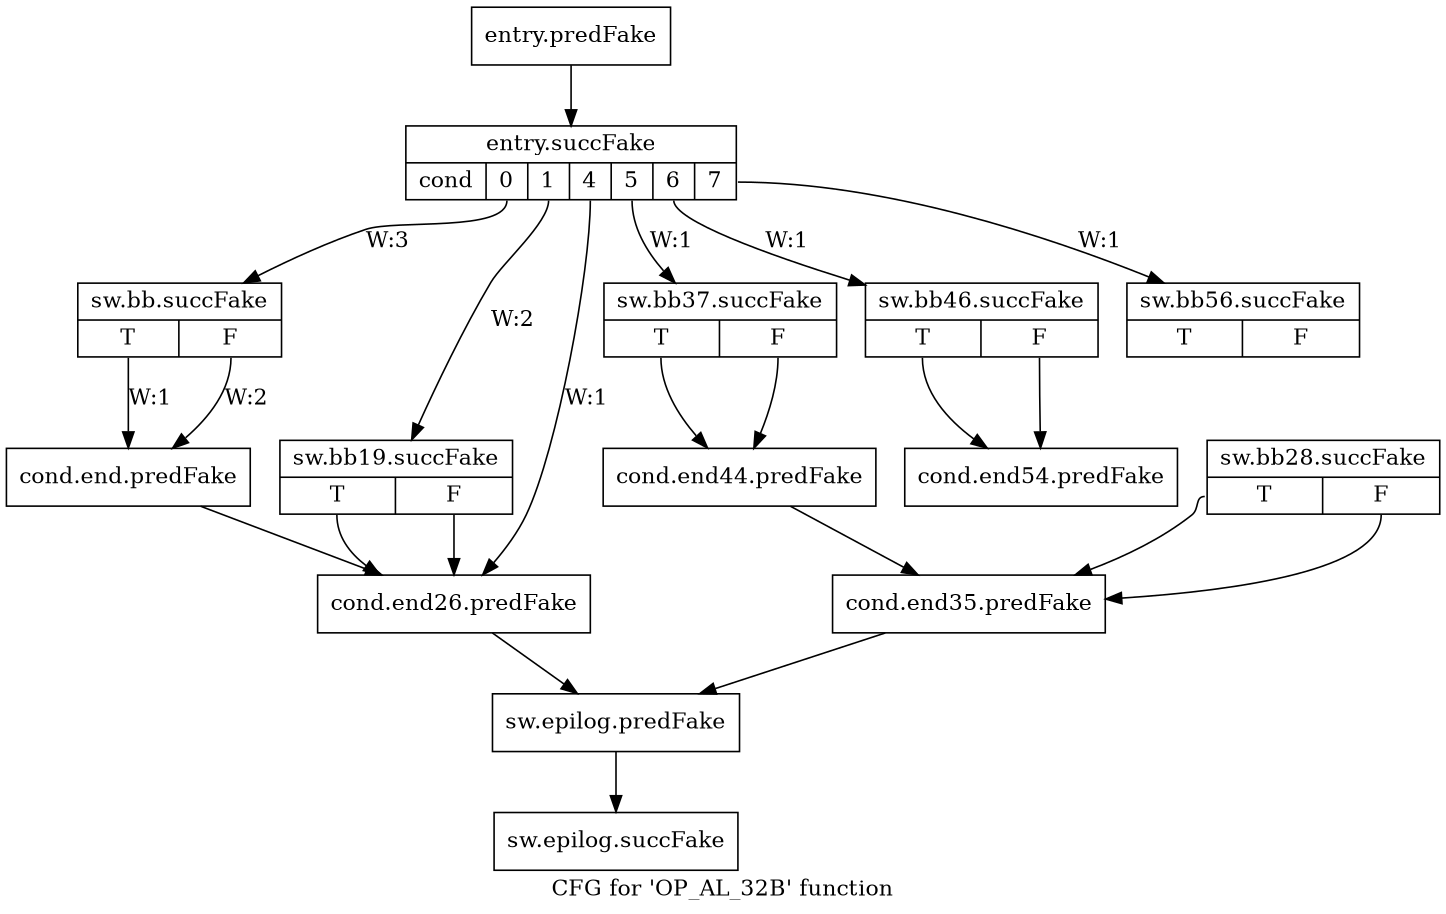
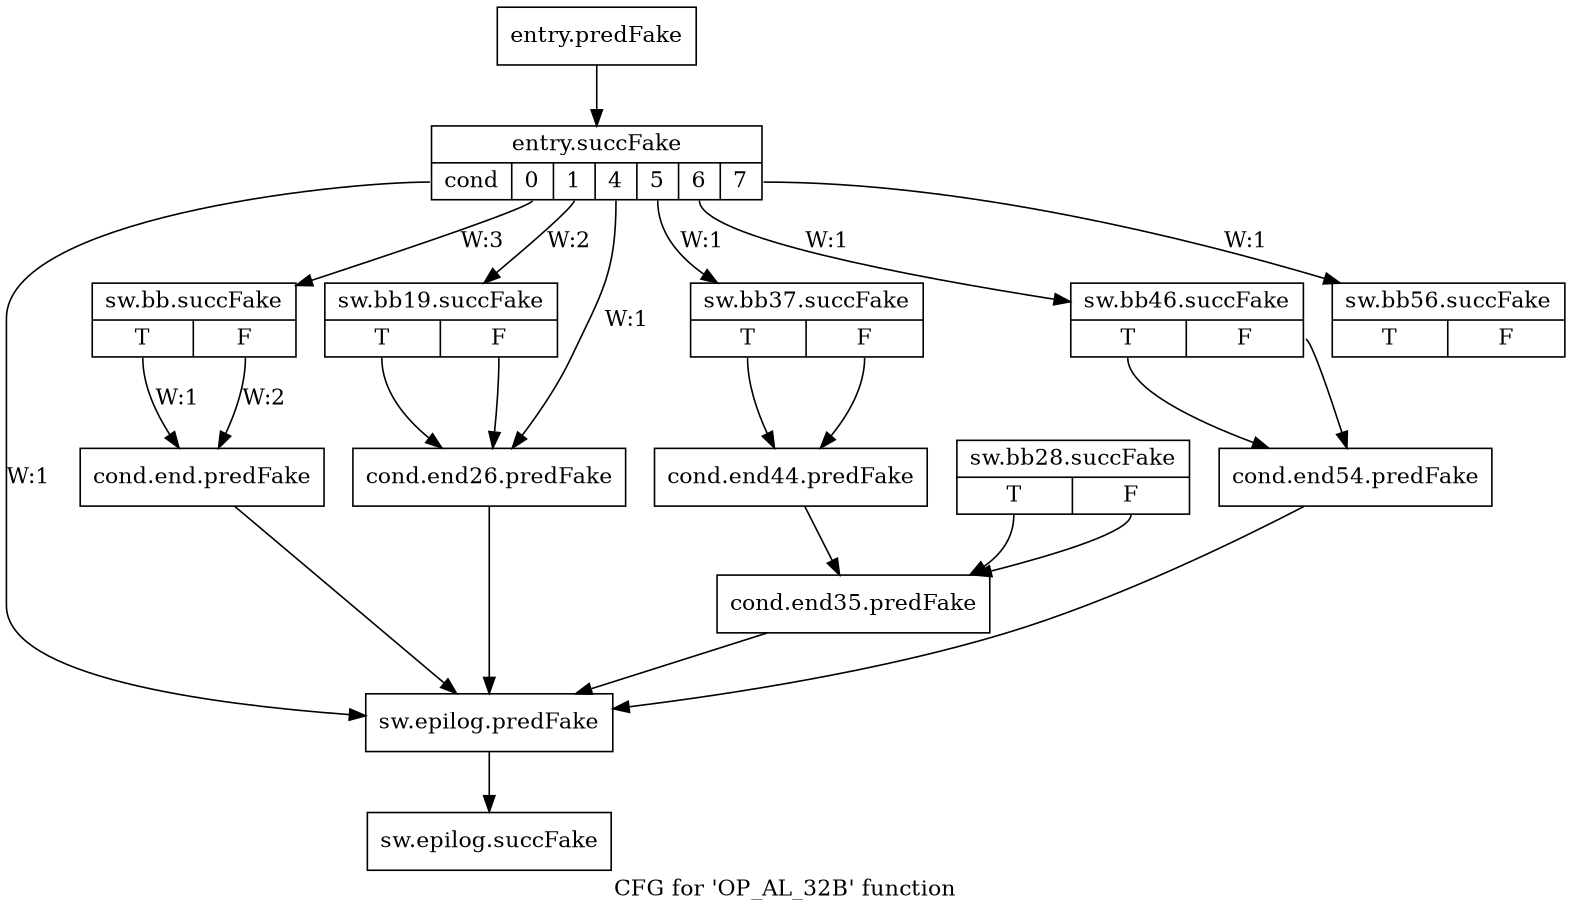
edge "entry.succFake" -> "sw.epilog.predFake": added, label "W:1"
edge "cond.end.predFake" -> "cond.end26.predFake": now "cond.end.predFake" -> "sw.epilog.predFake"
edge "cond.end54.predFake" -> "sw.epilog.predFake": added
